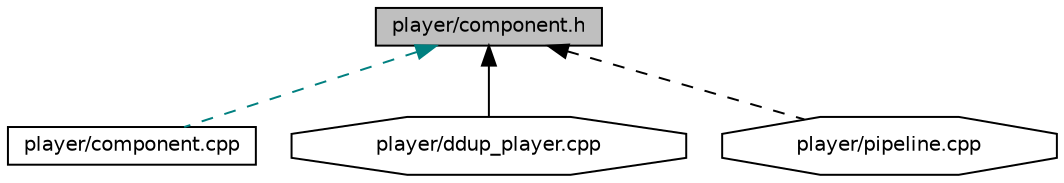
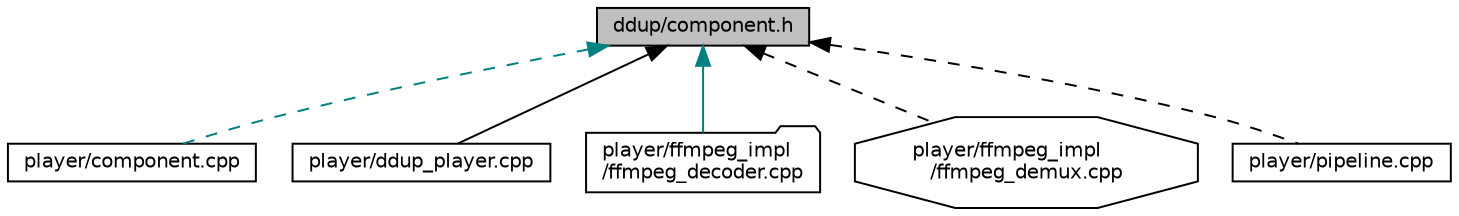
node "player/component.h": label "player/component.h" -> "ddup/component.h"
node "player/ddup_player.cpp": shape octagon -> box
node "player/pipeline.cpp": shape octagon -> box
node "player/ffmpeg_impl /ffmpeg_decoder.cpp": added
node "player/ffmpeg_impl /ffmpeg_demux.cpp": added
